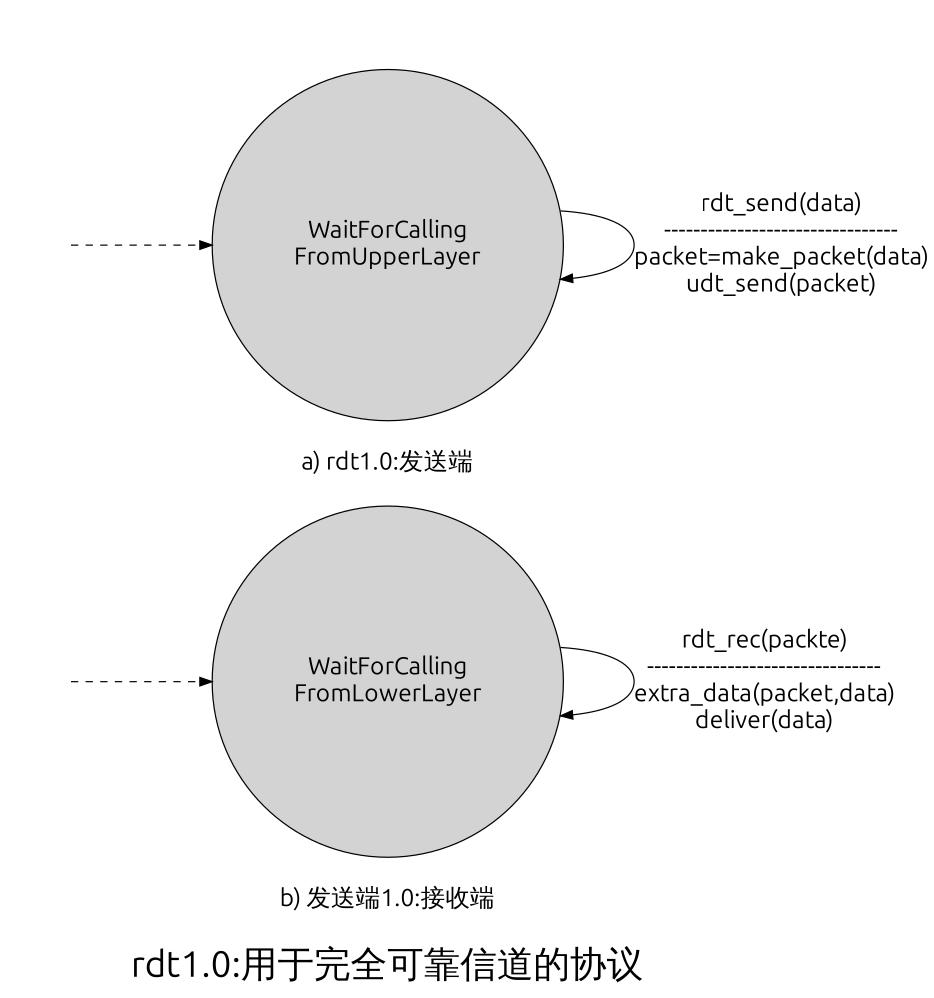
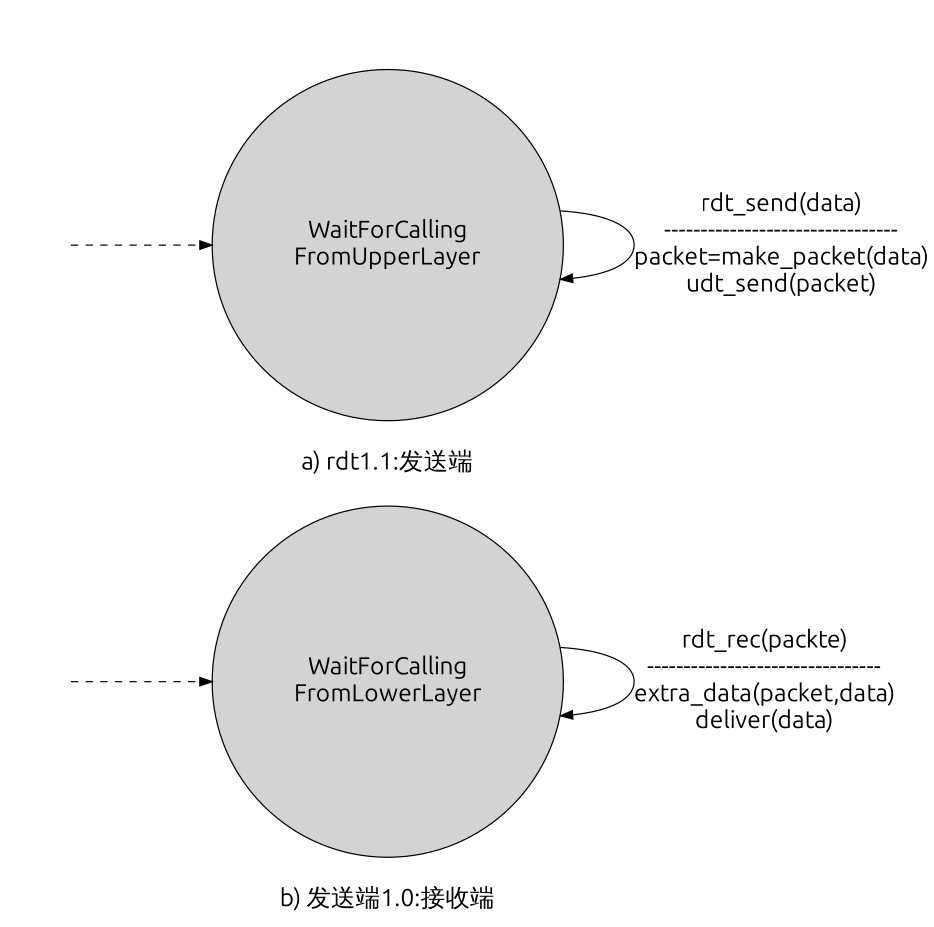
node "a) rdt1.0:发送端": label "a) rdt1.0:发送端" -> "a) rdt1.1:发送端"
node "rdt1.0:用于完全可靠信道的协议": removed
